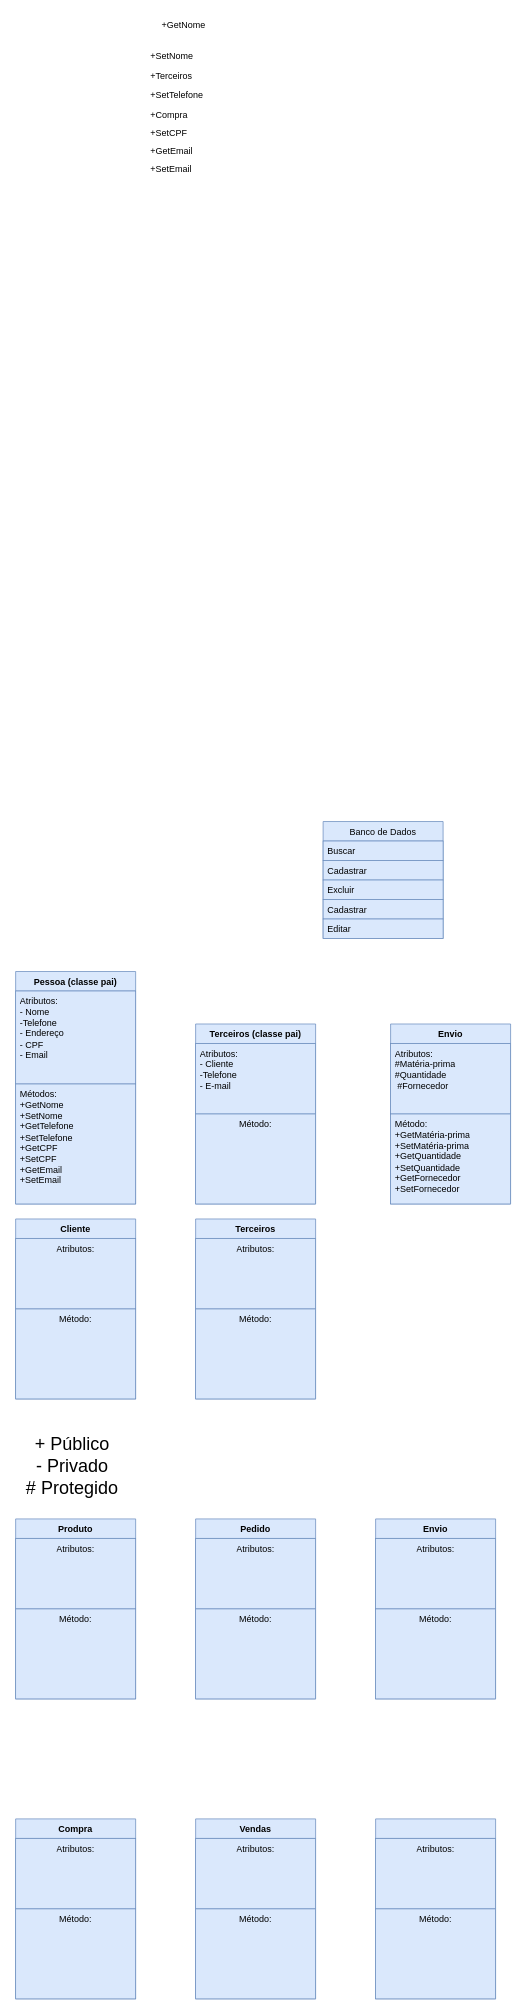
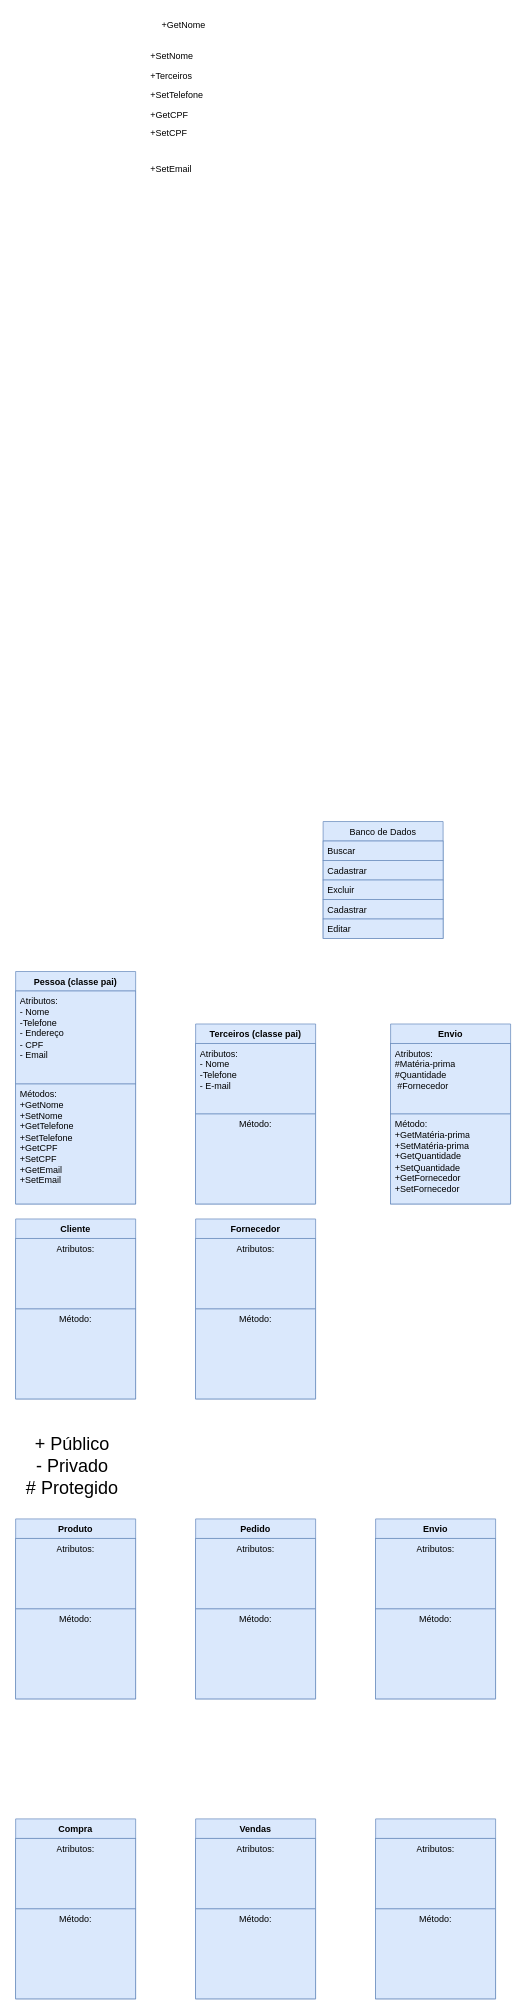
node "+Compra": label "+Compra" -> "+GetCPF"
node "+GetEmail": removed
node "Atributos: - Cliente -Telefone - E-mail": label "Atributos: - Cliente -Telefone - E-mail" -> "Atributos: - Nome -Telefone - E-mail"
node "Terceiros": label "Terceiros" -> "Fornecedor"
